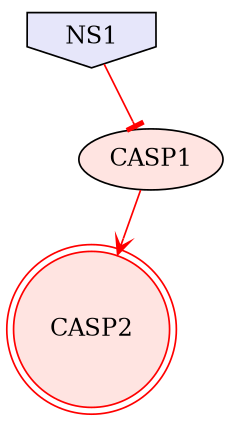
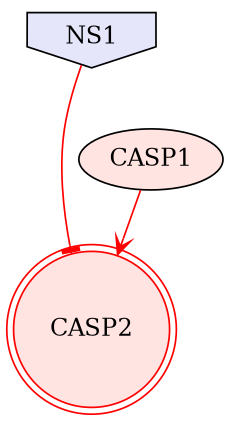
edge "NS1" -> "CASP1": now "NS1" -> "CASP2"
